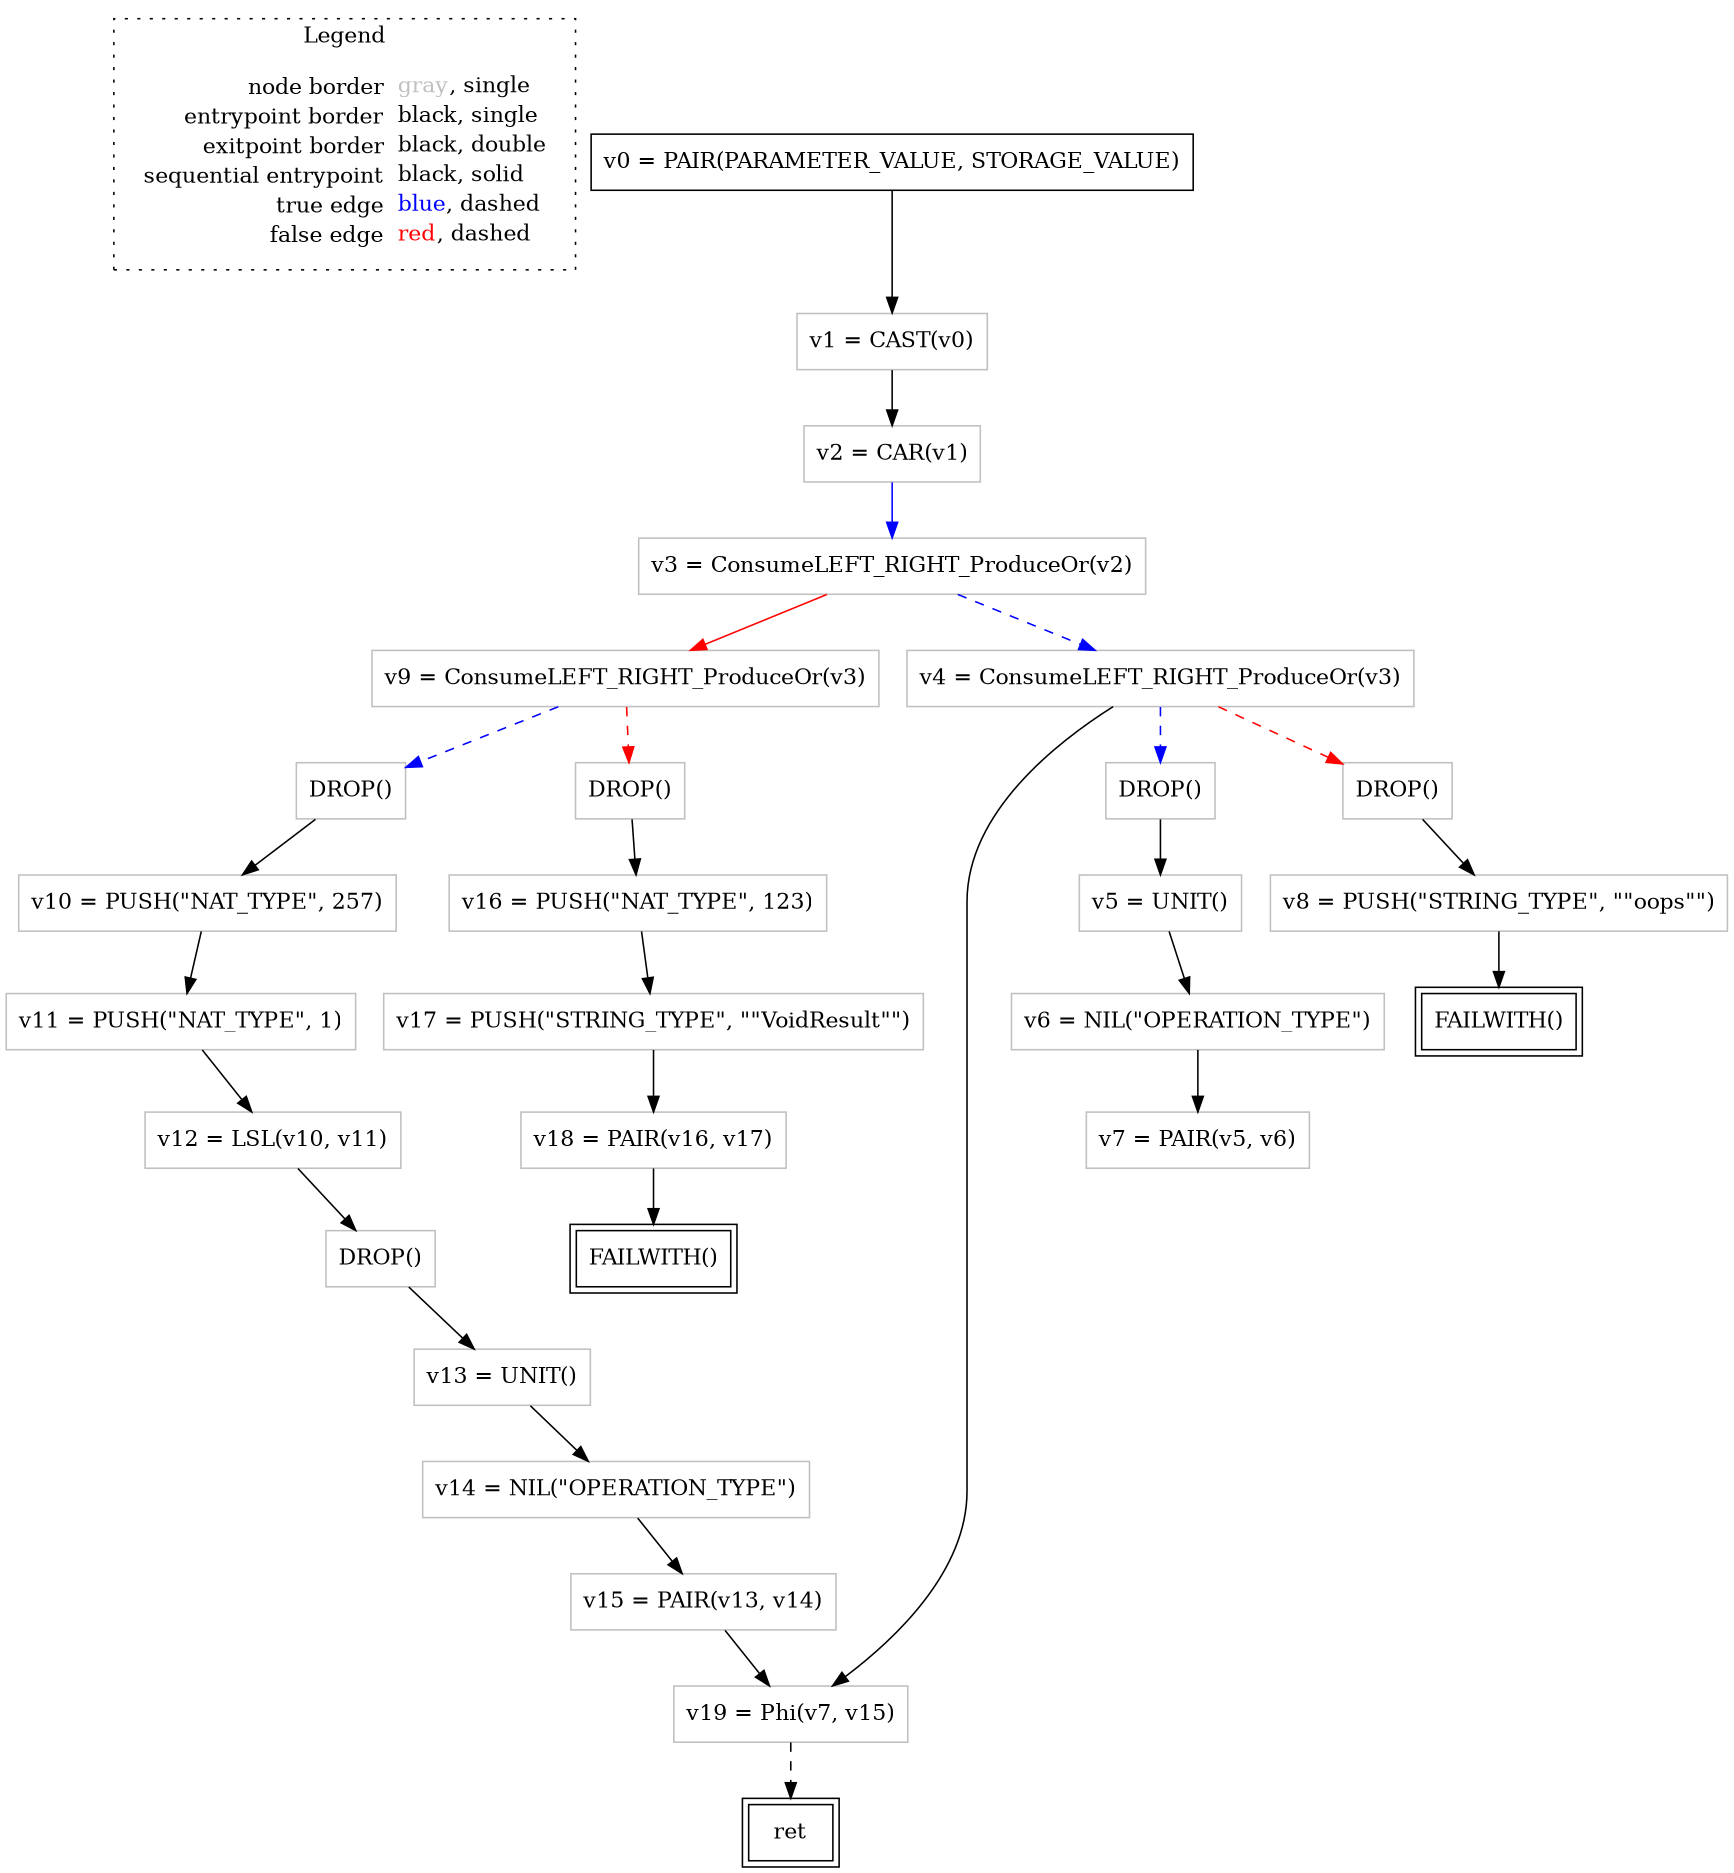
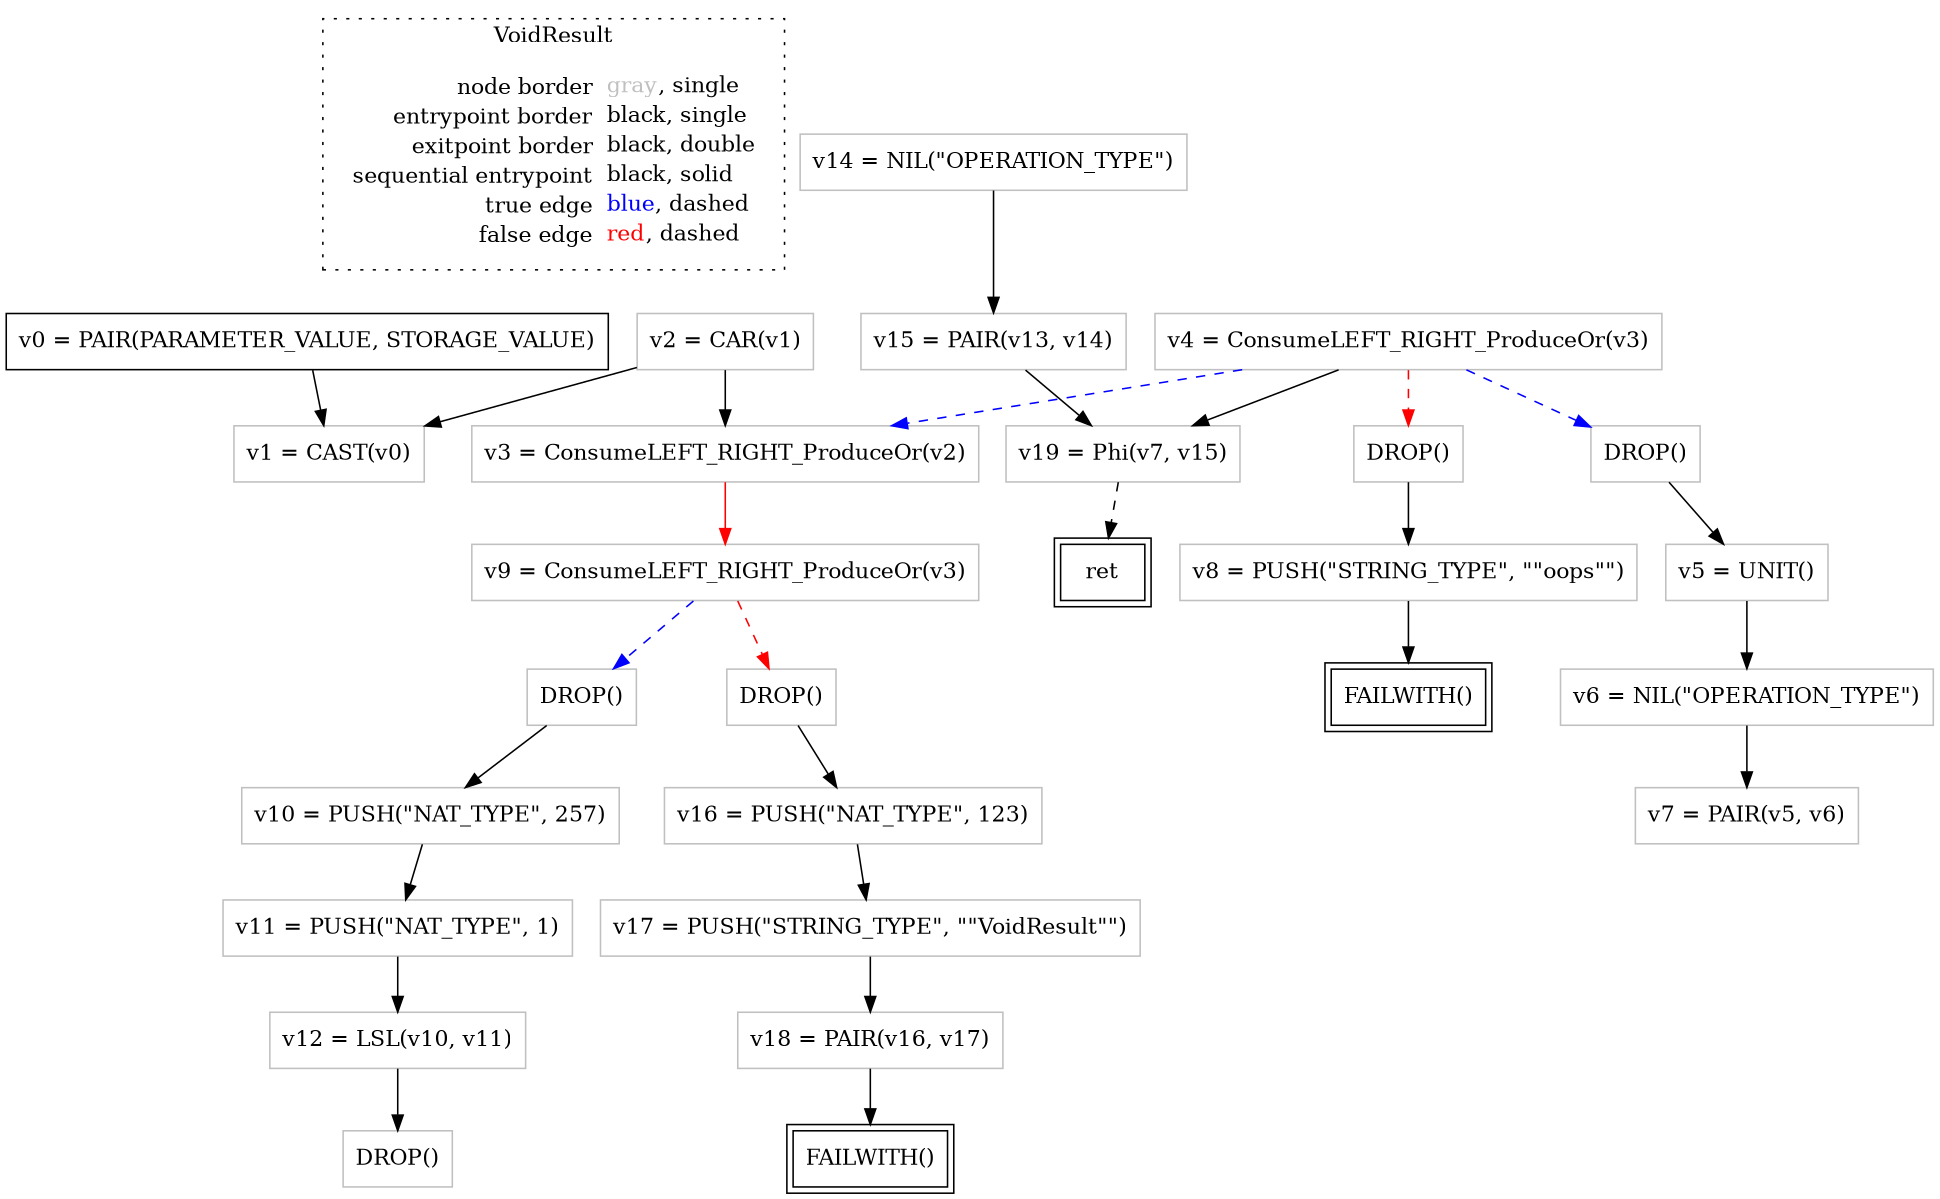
cluster "Legend": label "Legend" -> "VoidResult"
edge "v1 = CAST(v0)" -> "v2 = CAR(v1)": reversed
edge "v2 = CAR(v1)" -> "v3 = ConsumeLEFT_RIGHT_ProduceOr(v2)": color blue -> black
edge "v3 = ConsumeLEFT_RIGHT_ProduceOr(v2)" -> "v4 = ConsumeLEFT_RIGHT_ProduceOr(v3)": reversed
node "v13 = UNIT()": removed
